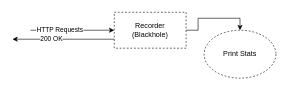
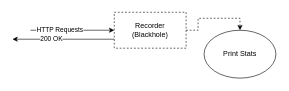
edge "Recorder (Blackhole)" -> "Print Stats": style solid -> dashed
node "Print Stats": style dashed -> solid
